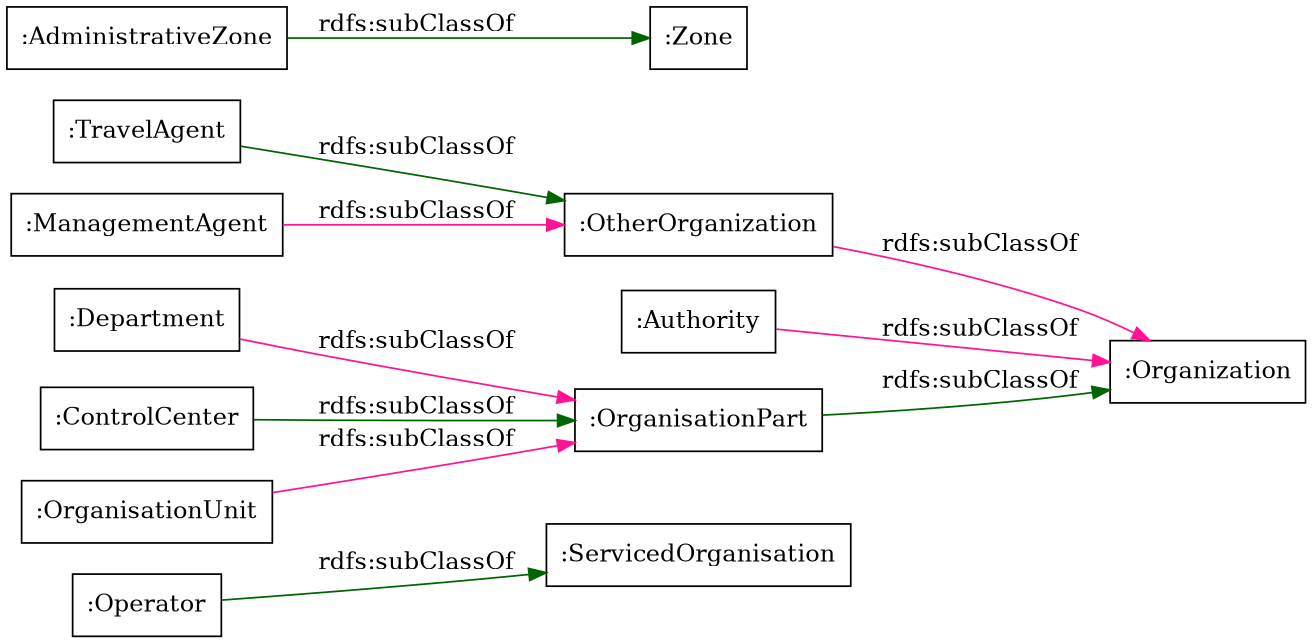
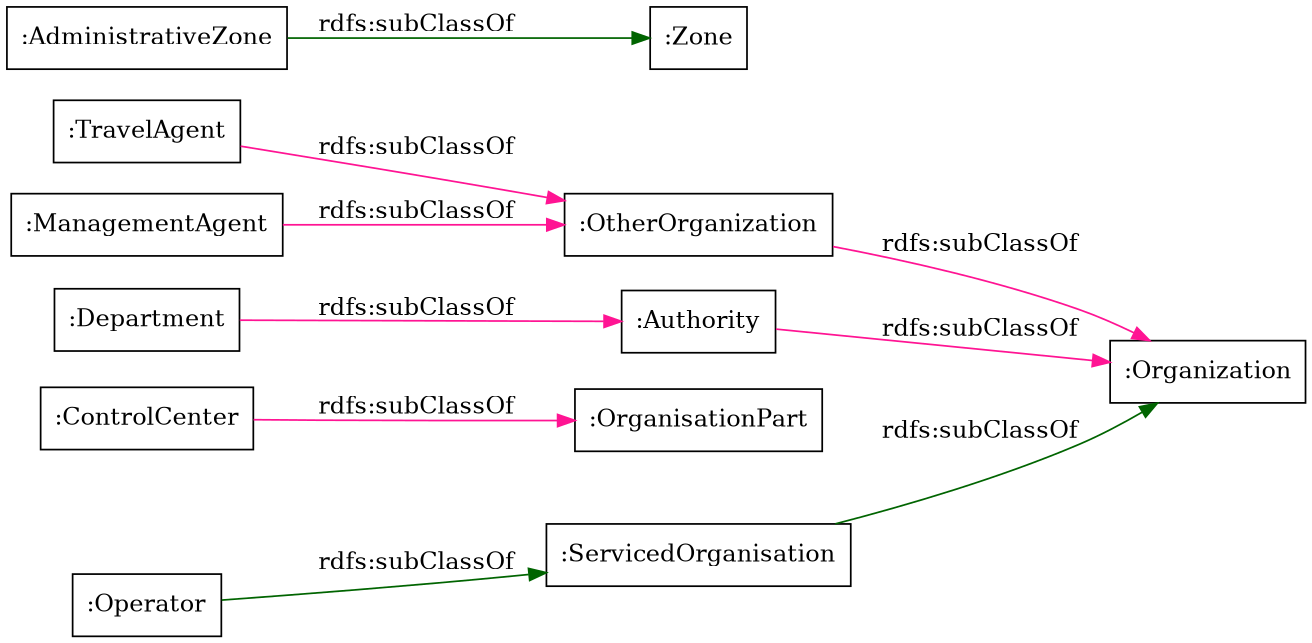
edge ":TravelAgent" -> ":OtherOrganization": color darkgreen -> deeppink
edge ":Department" -> ":OrganisationPart": now ":Department" -> ":Authority"
edge ":OrganisationPart" -> ":Organization": now ":ServicedOrganisation" -> ":Organization"
edge ":ControlCenter" -> ":OrganisationPart": color darkgreen -> deeppink
node ":OrganisationUnit": removed
